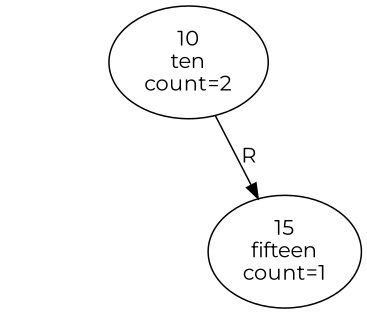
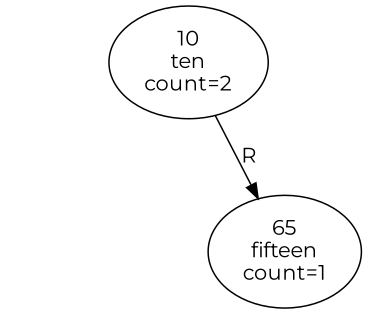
node "15 fifteen count=1": label "15 fifteen count=1" -> "65 fifteen count=1"
